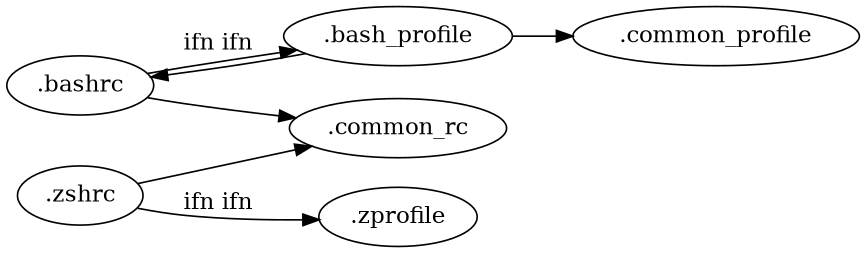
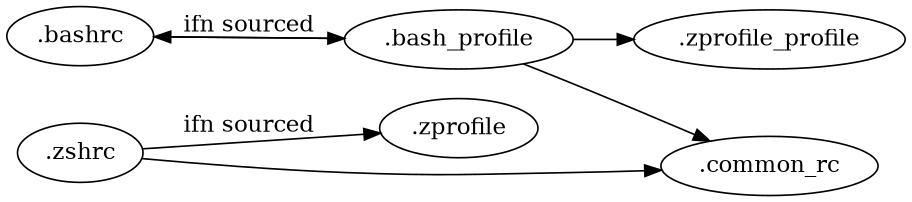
node ".common_profile": label ".common_profile" -> ".zprofile_profile"
edge ".bashrc" -> ".bash_profile": label "ifn ifn" -> "ifn sourced"
edge ".bashrc" -> ".common_rc": now ".bash_profile" -> ".common_rc"
edge ".zshrc" -> ".zprofile": label "ifn ifn" -> "ifn sourced"
